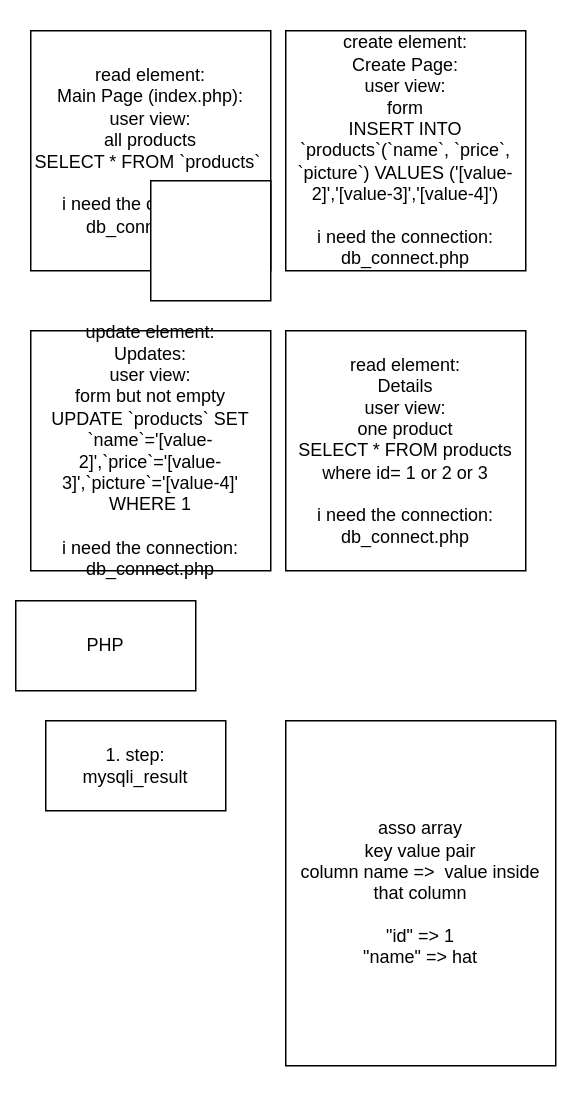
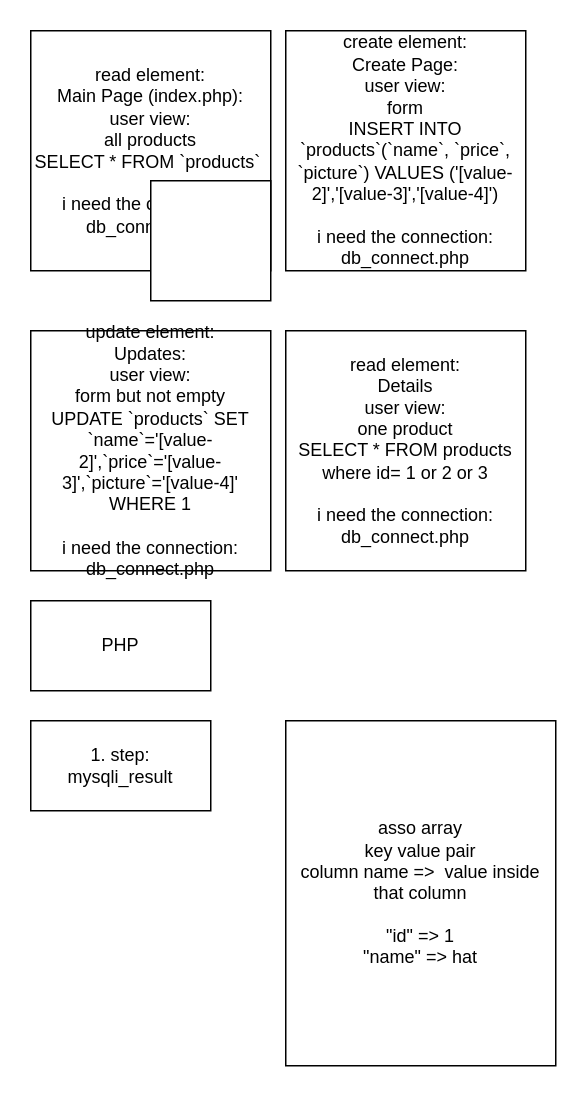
node "PHP": moved (106, 646) -> (121, 646)
node "1. step: mysqli_result": moved (136, 766) -> (121, 766)
